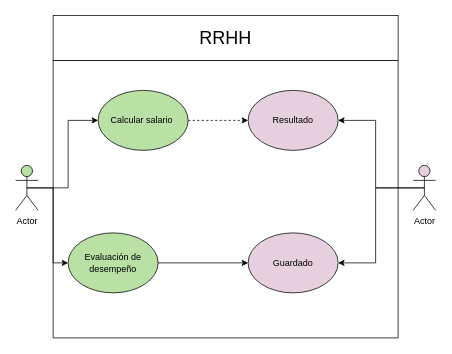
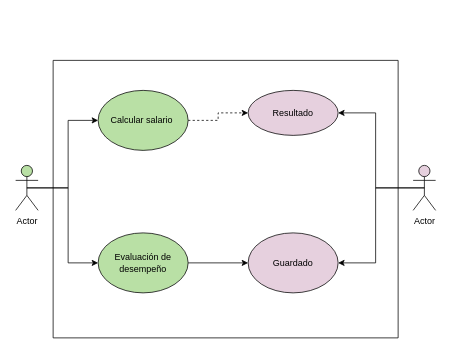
node "RRHH": removed
node "Resultado": size 90x60 -> 90x45
node "Evaluación de desempeño": moved (113, 263) -> (143, 263)
